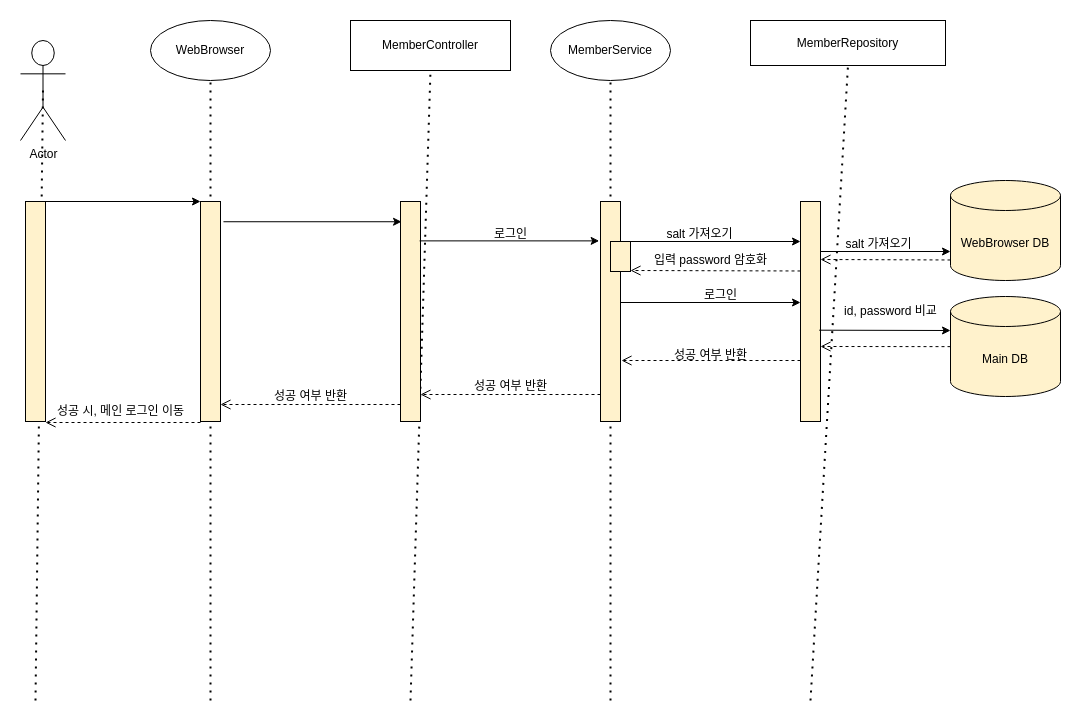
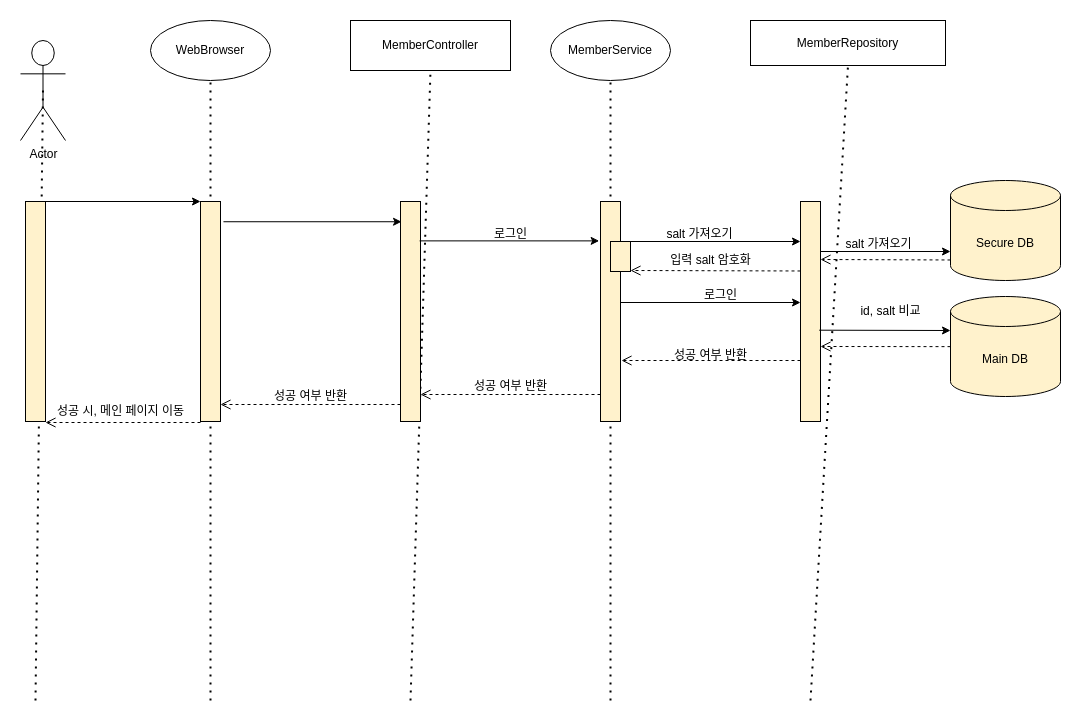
node "WebBrowser DB": label "WebBrowser DB" -> "Secure DB"
node "입력 password 암호화": label "입력 password 암호화" -> "입력 salt 암호화"
node "id, password 비교": label "id, password 비교" -> "id, salt 비교"
node "성공 시, 메인 로그인 이동": label "성공 시, 메인 로그인 이동" -> "성공 시, 메인 페이지 이동"
